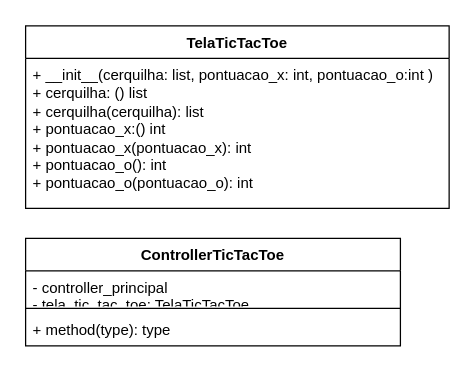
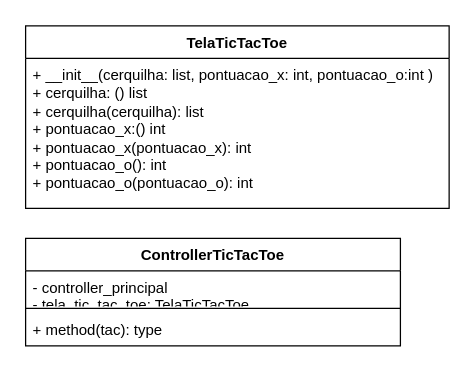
node "+ method(type): type": label "+ method(type): type" -> "+ method(tac): type"
